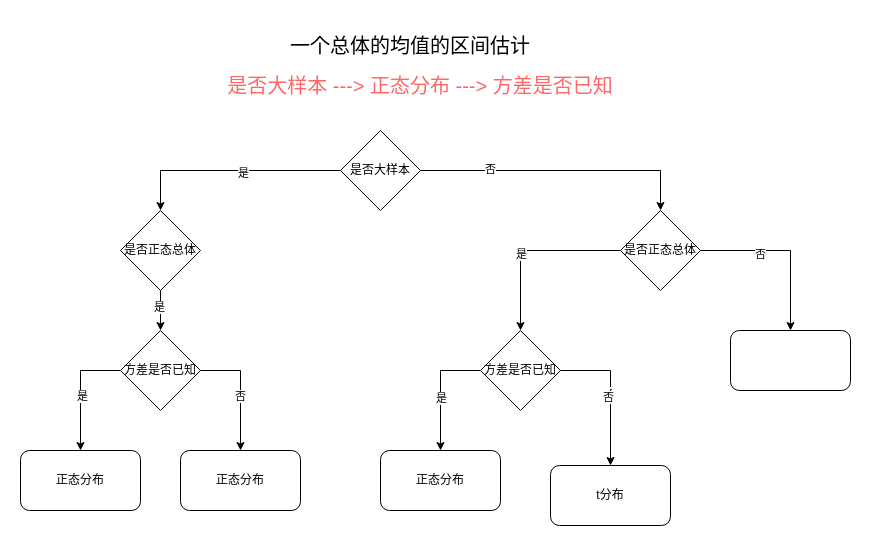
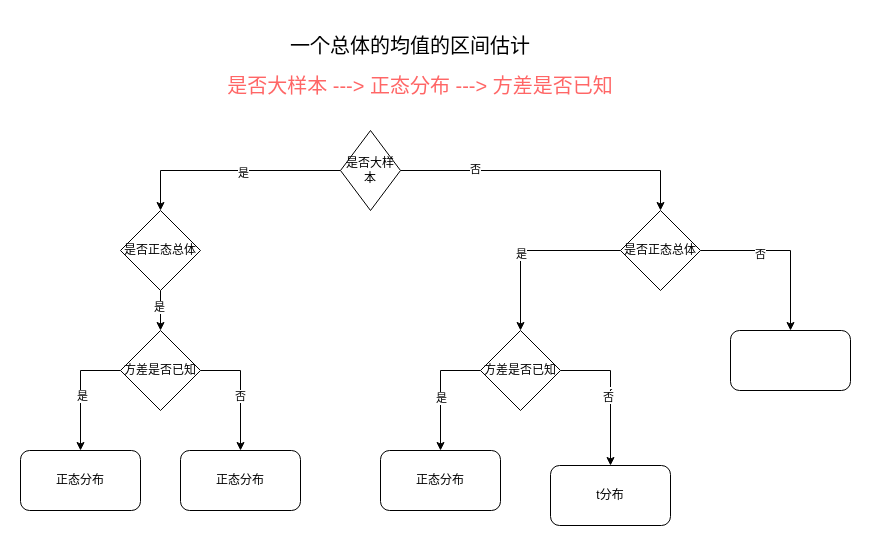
node "是否大样本": size 80x80 -> 60x80
